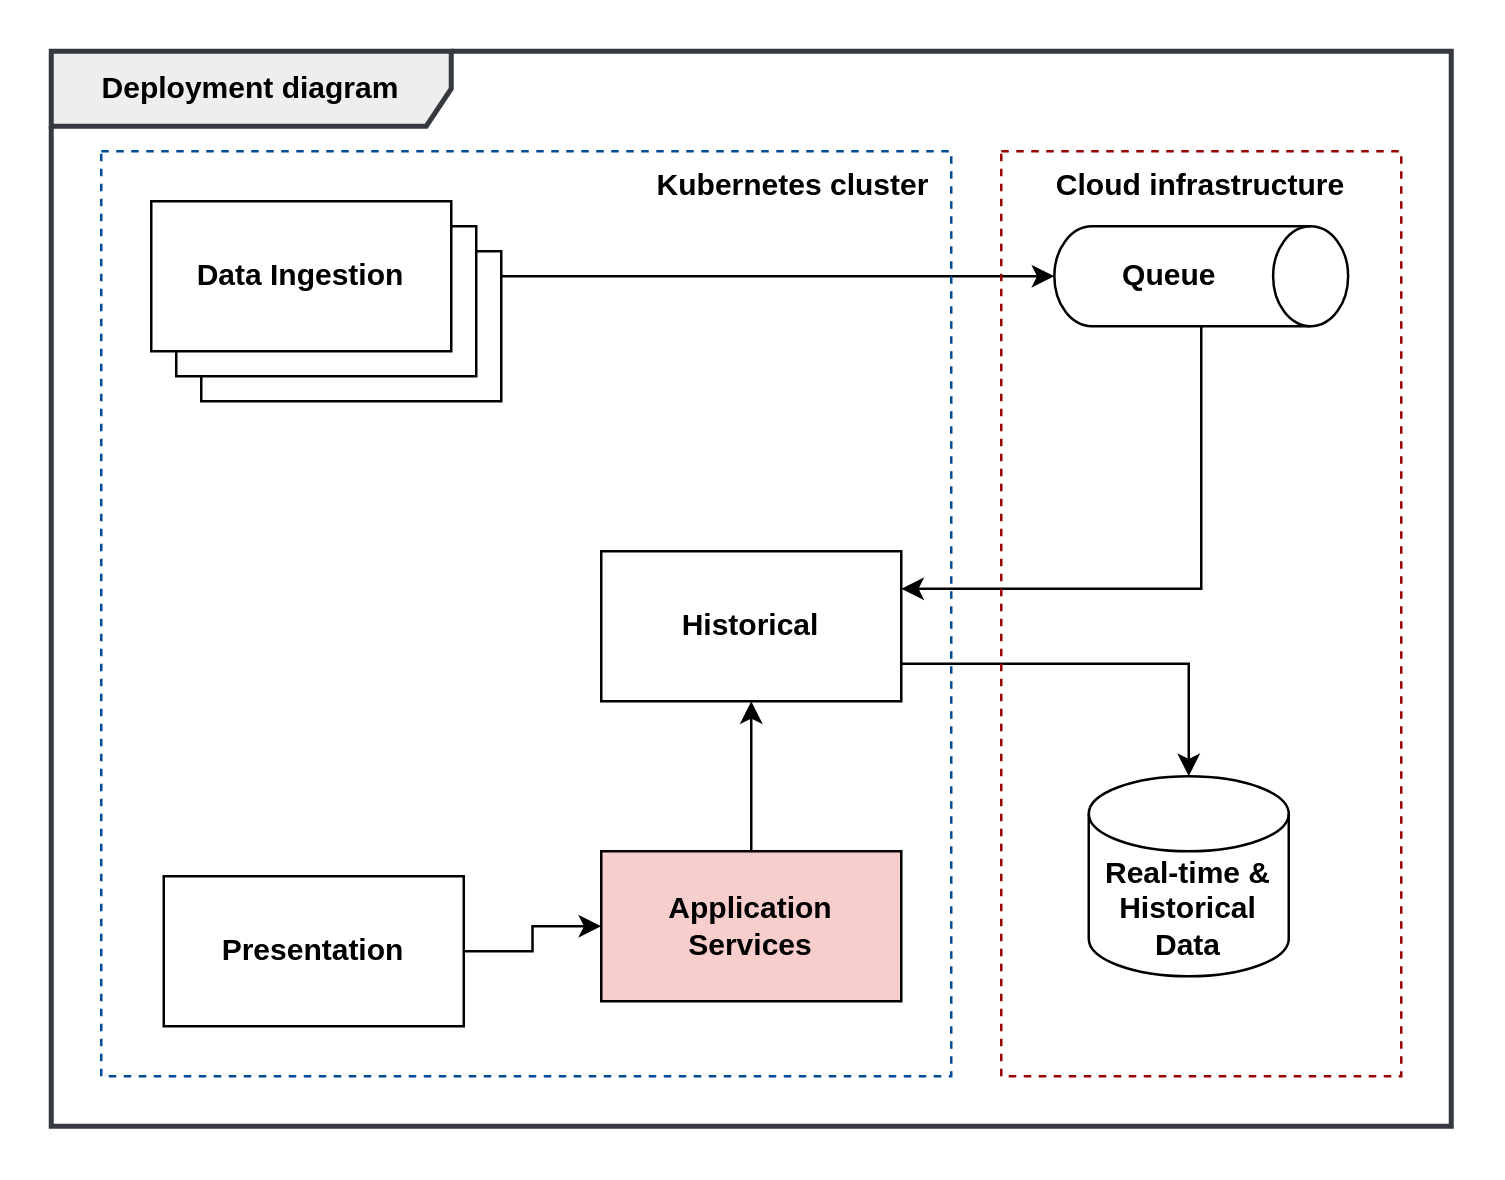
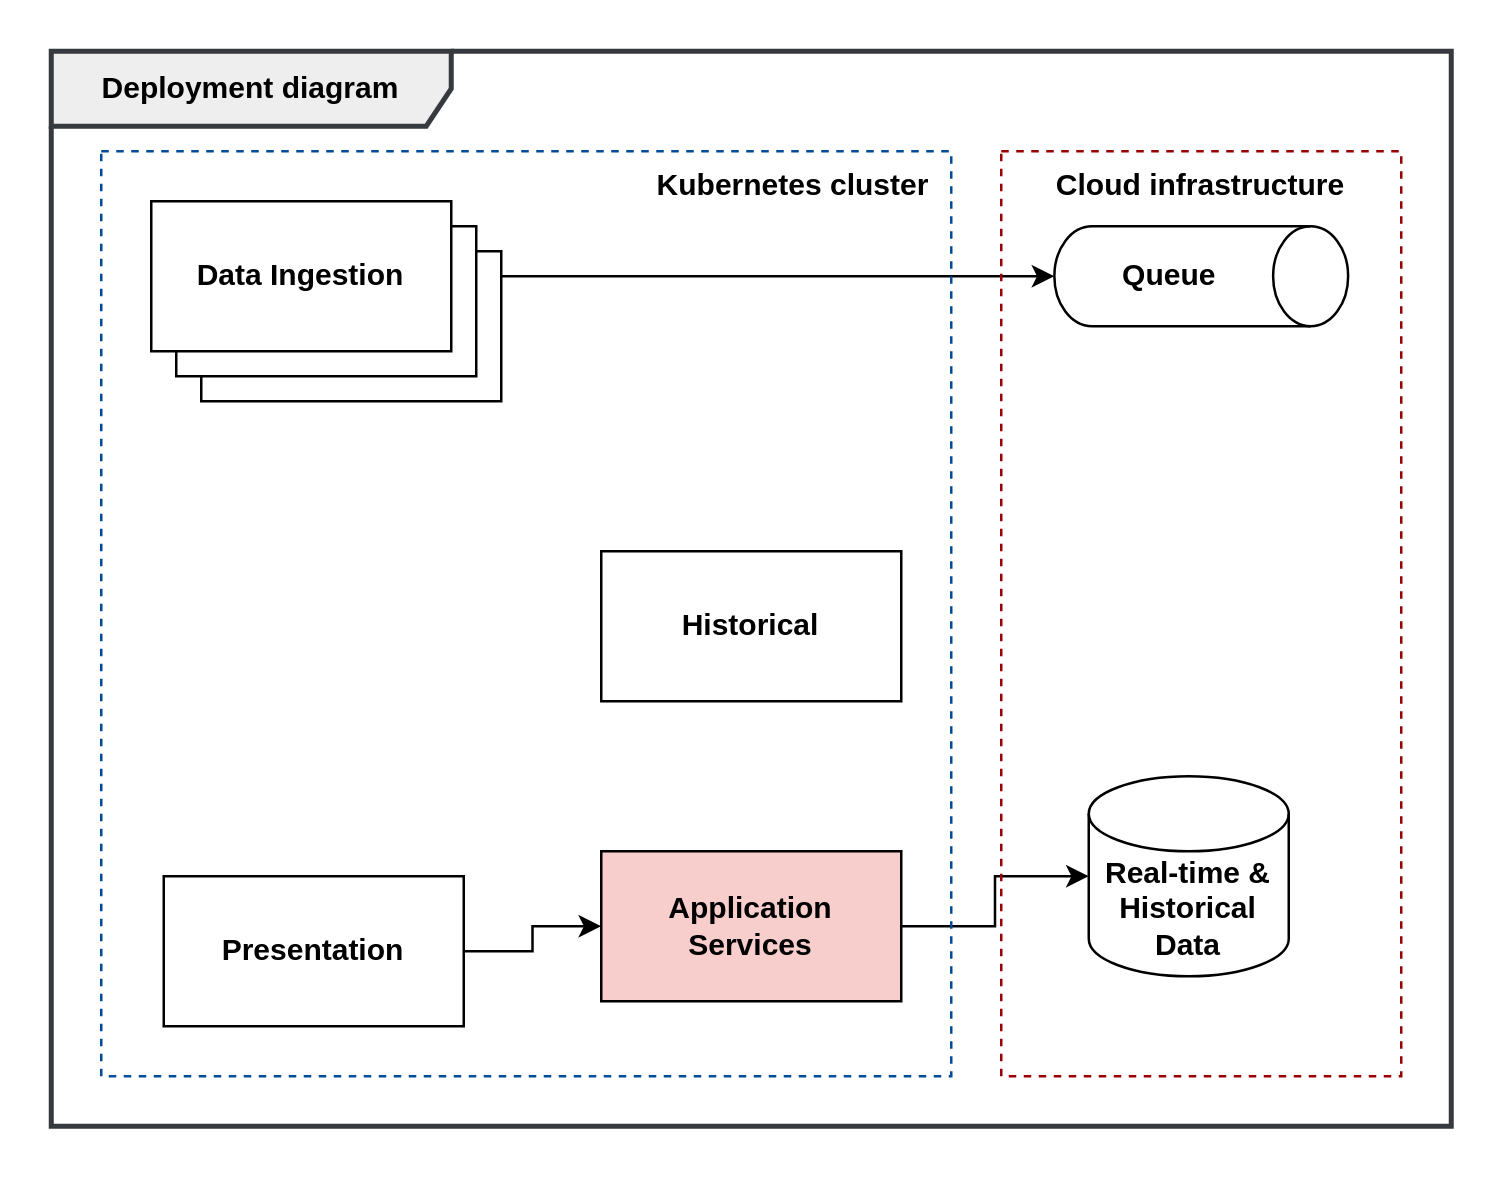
edge "Queue" -> "Historical": removed
edge "Historical" -> "Real-time & Historical Data": removed
edge "Application Services" -> "Historical": now "Application Services" -> "Real-time & Historical Data"
